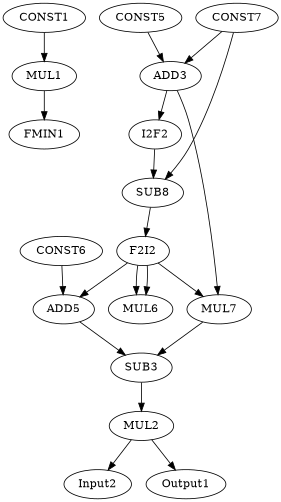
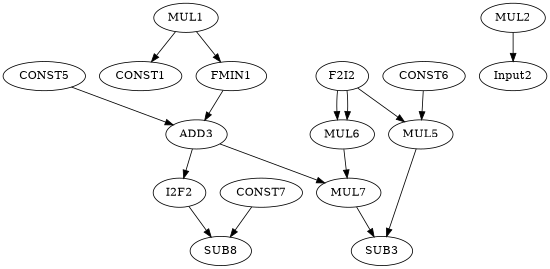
edge "CONST1" -> "MUL1": reversed
edge "CONST7" -> "ADD3": now "FMIN1" -> "ADD3"
edge "SUB8" -> "F2I2": removed
edge "F2I2" -> "MUL7": now "MUL6" -> "MUL7"
node "ADD5": label "ADD5" -> "MUL5"
edge "SUB3" -> "MUL2": removed
node "Output1": removed
